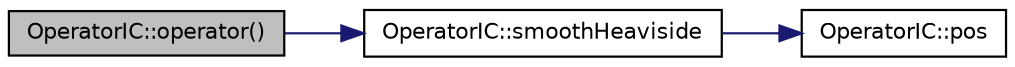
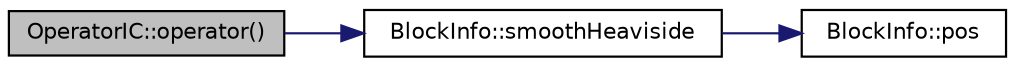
node "OperatorIC::smoothHeaviside": label "OperatorIC::smoothHeaviside" -> "BlockInfo::smoothHeaviside"
node "OperatorIC::pos": label "OperatorIC::pos" -> "BlockInfo::pos"
